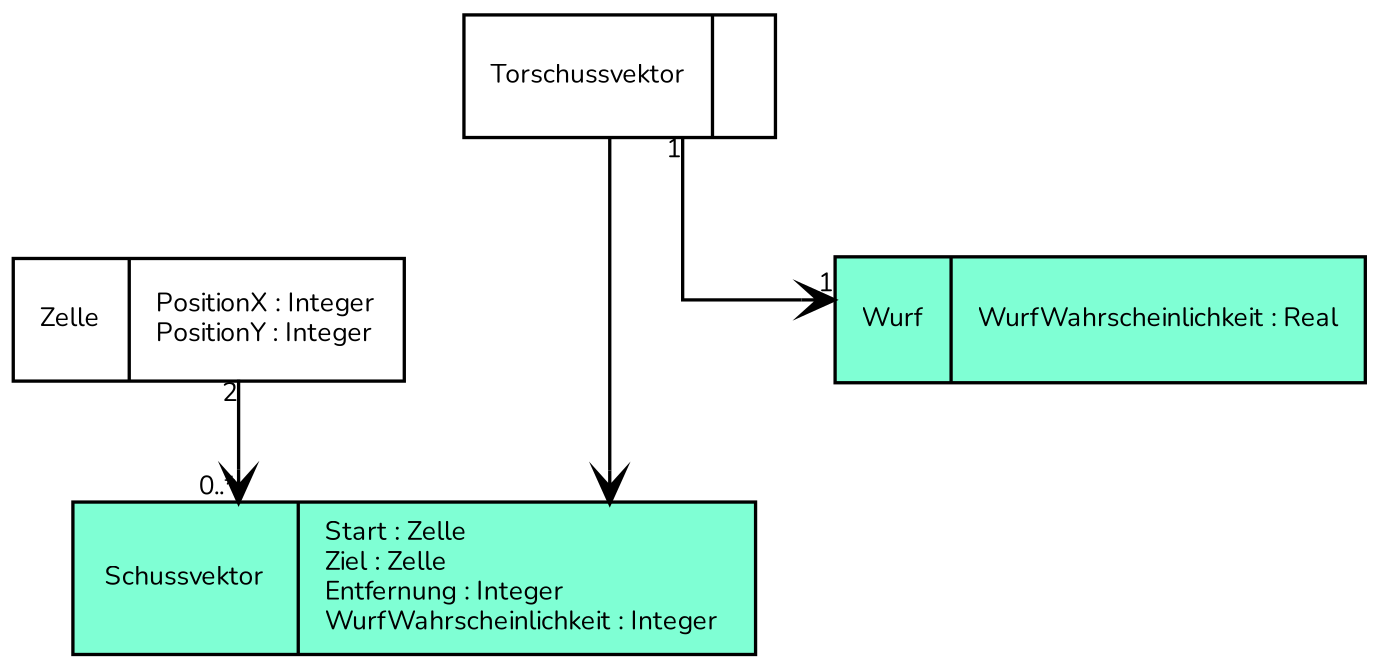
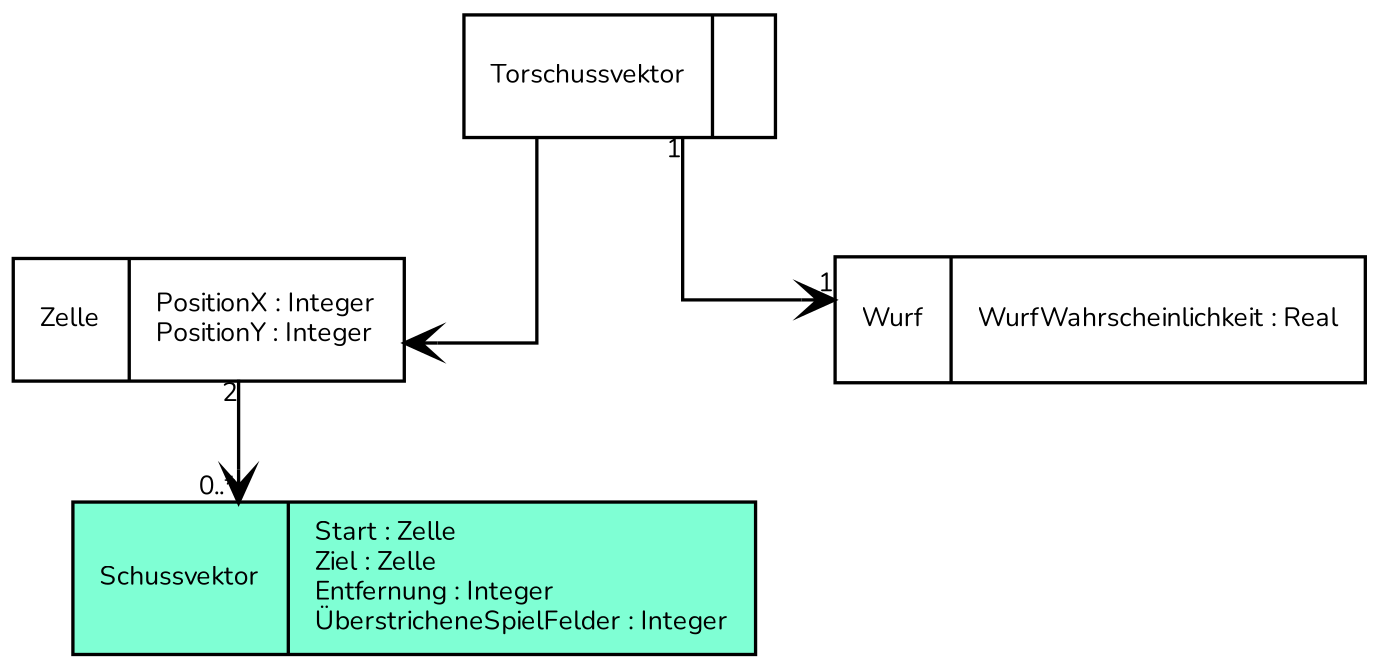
edge "Torschussvektor" -> "Schussvektor": now "Torschussvektor" -> "Zelle"
node "Wurf": fillcolor aquamarine -> white
node "Schussvektor": text "WurfWahrscheinlichkeit : Integer" -> "ÜberstricheneSpielFelder : Integer"
